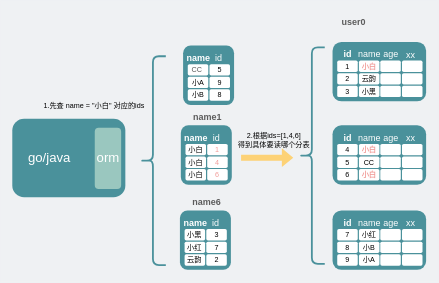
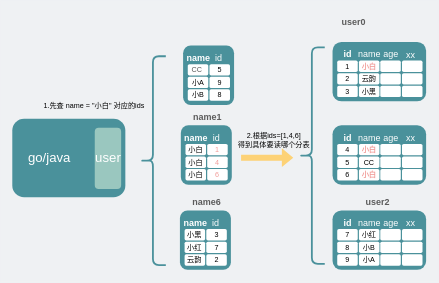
node "orm": label "orm" -> "user"
node "user2": added
